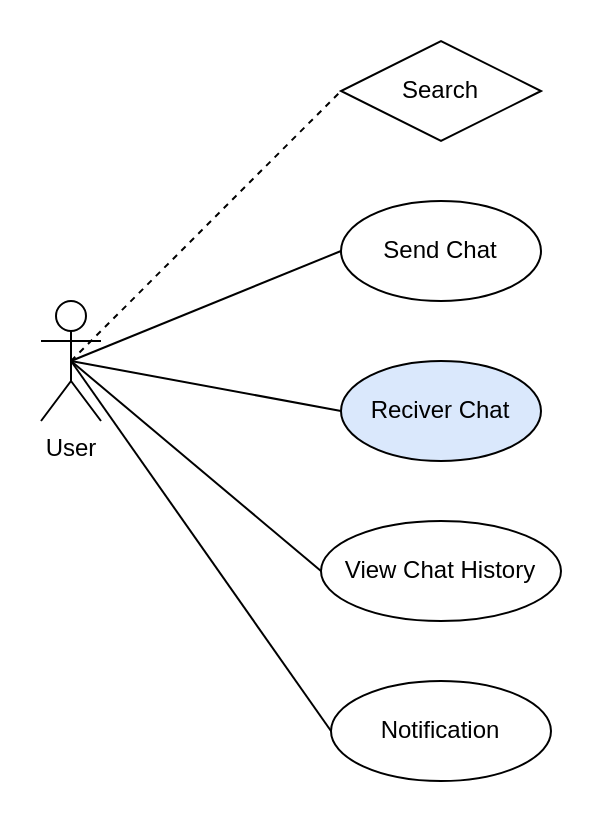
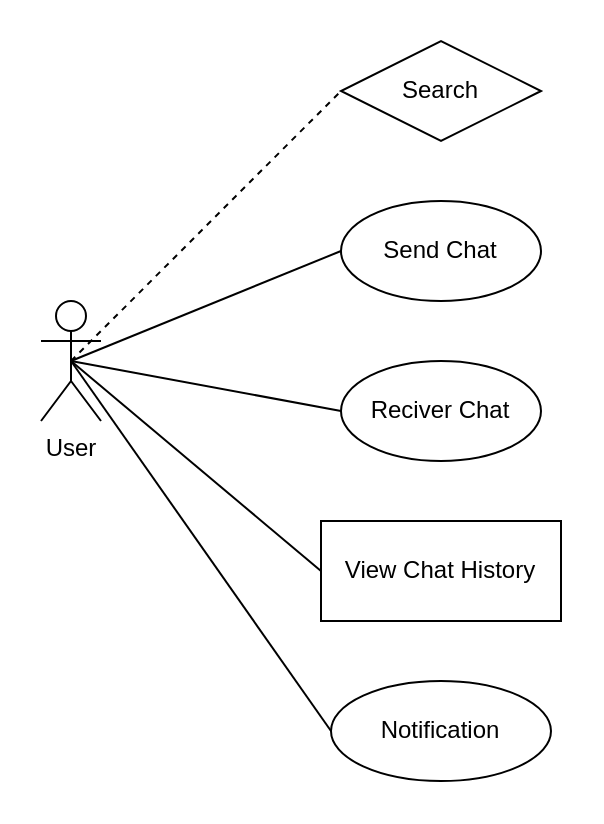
node "Reciver Chat": fillcolor #dae8fc -> #ffffff
node "View Chat History": shape ellipse -> rectangle
